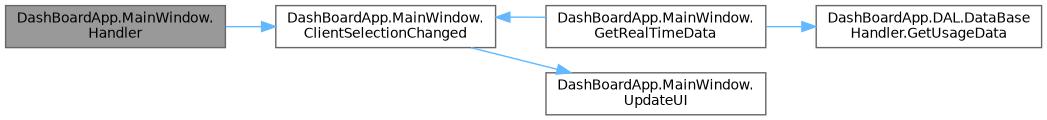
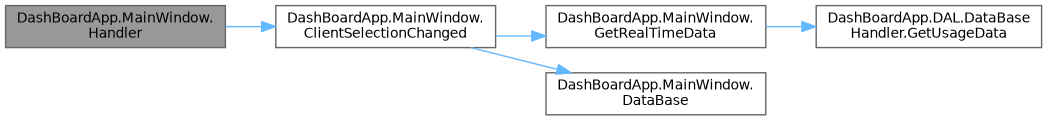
edge "DashBoardApp.MainWindow. GetRealTimeData" -> "DashBoardApp.MainWindow. ClientSelectionChanged": reversed
node "DashBoardApp.MainWindow. UpdateUI": label "DashBoardApp.MainWindow. UpdateUI" -> "DashBoardApp.MainWindow. DataBase"
